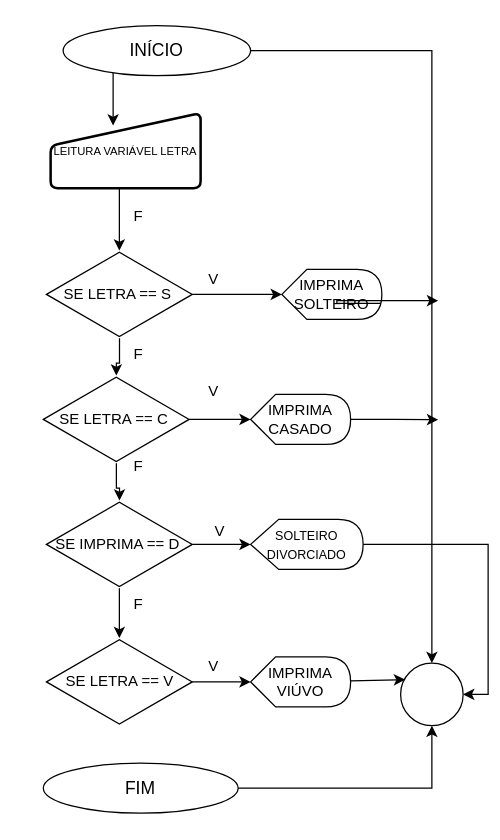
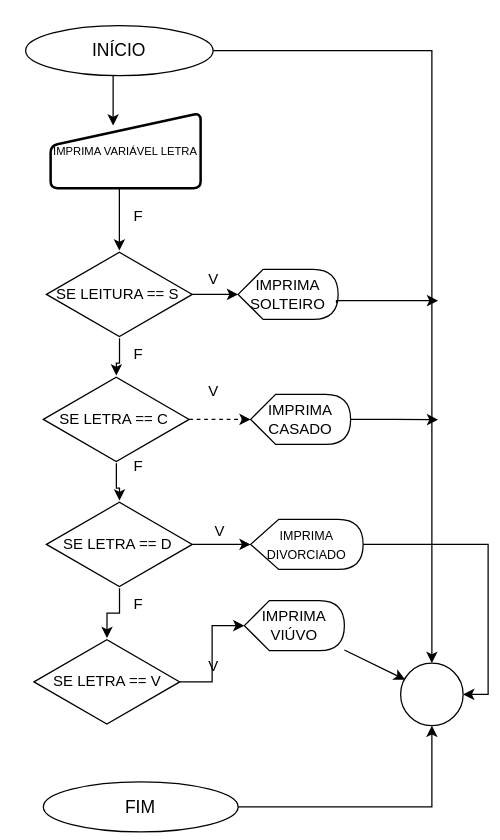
node "INÍCIO": moved (157, 51) -> (119, 51)
node "LEITURA VARIÁVEL LETRA": label "LEITURA VARIÁVEL LETRA" -> "IMPRIMA VARIÁVEL LETRA"
node "SE LETRA == S": label "SE LETRA == S" -> "SE LEITURA == S"
node "IMPRIMA SOLTEIRO": moved (332, 294) -> (288, 294)
edge "SE LETRA == C" -> "IMPRIMA CASADO": style solid -> dashed
node "SE IMPRIMA == D": label "SE IMPRIMA == D" -> "SE LETRA == D"
node "SOLTEIRO DIVORCIADO": label "SOLTEIRO DIVORCIADO" -> "IMPRIMA DIVORCIADO"
node "SE LETRA == V": moved (119, 682) -> (107, 682)
node "IMPRIMA VIÚVO": moved (301, 682) -> (294, 626)
node "FIM": moved (141, 788) -> (141, 807)
